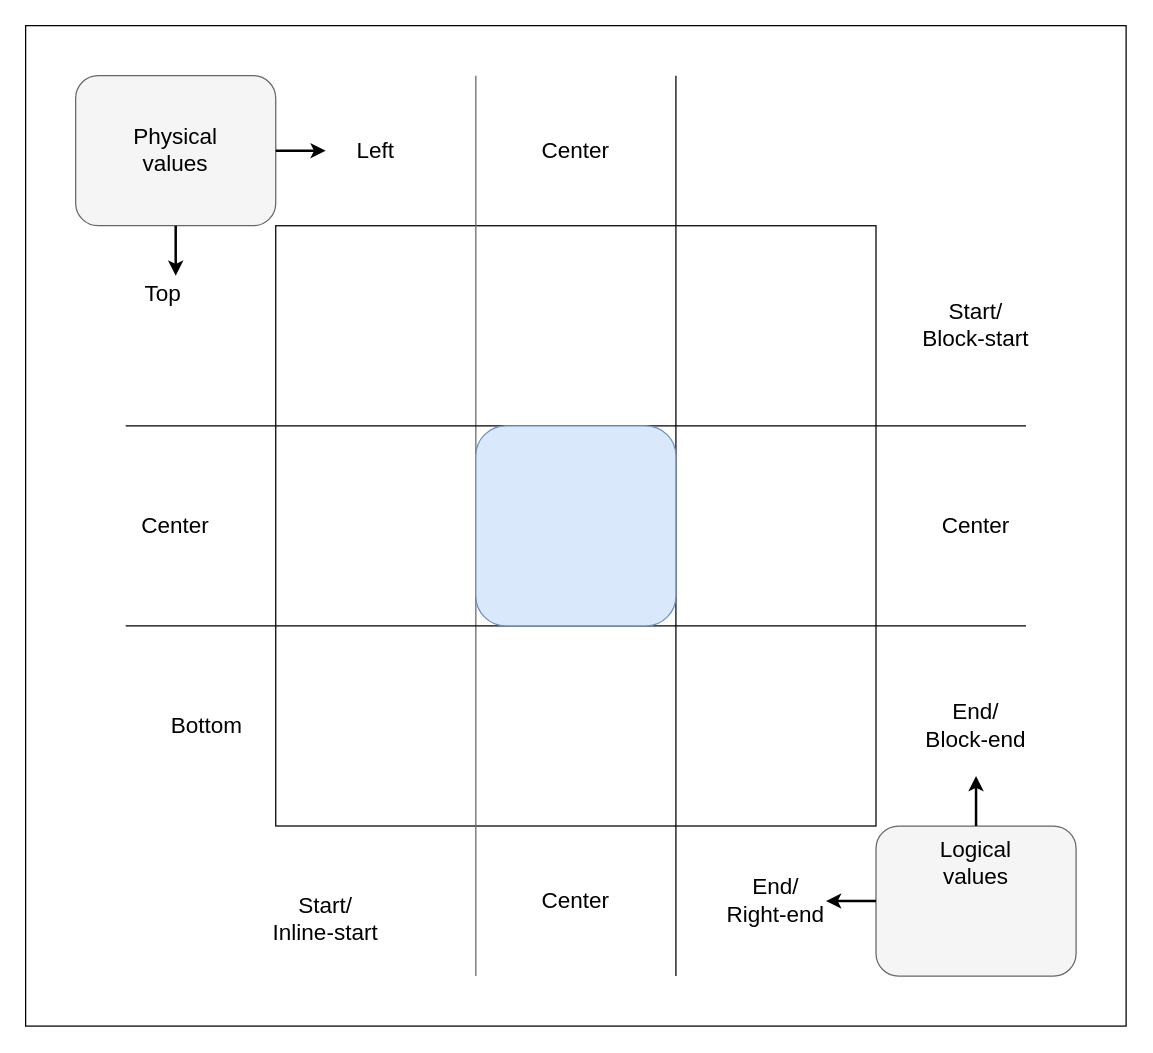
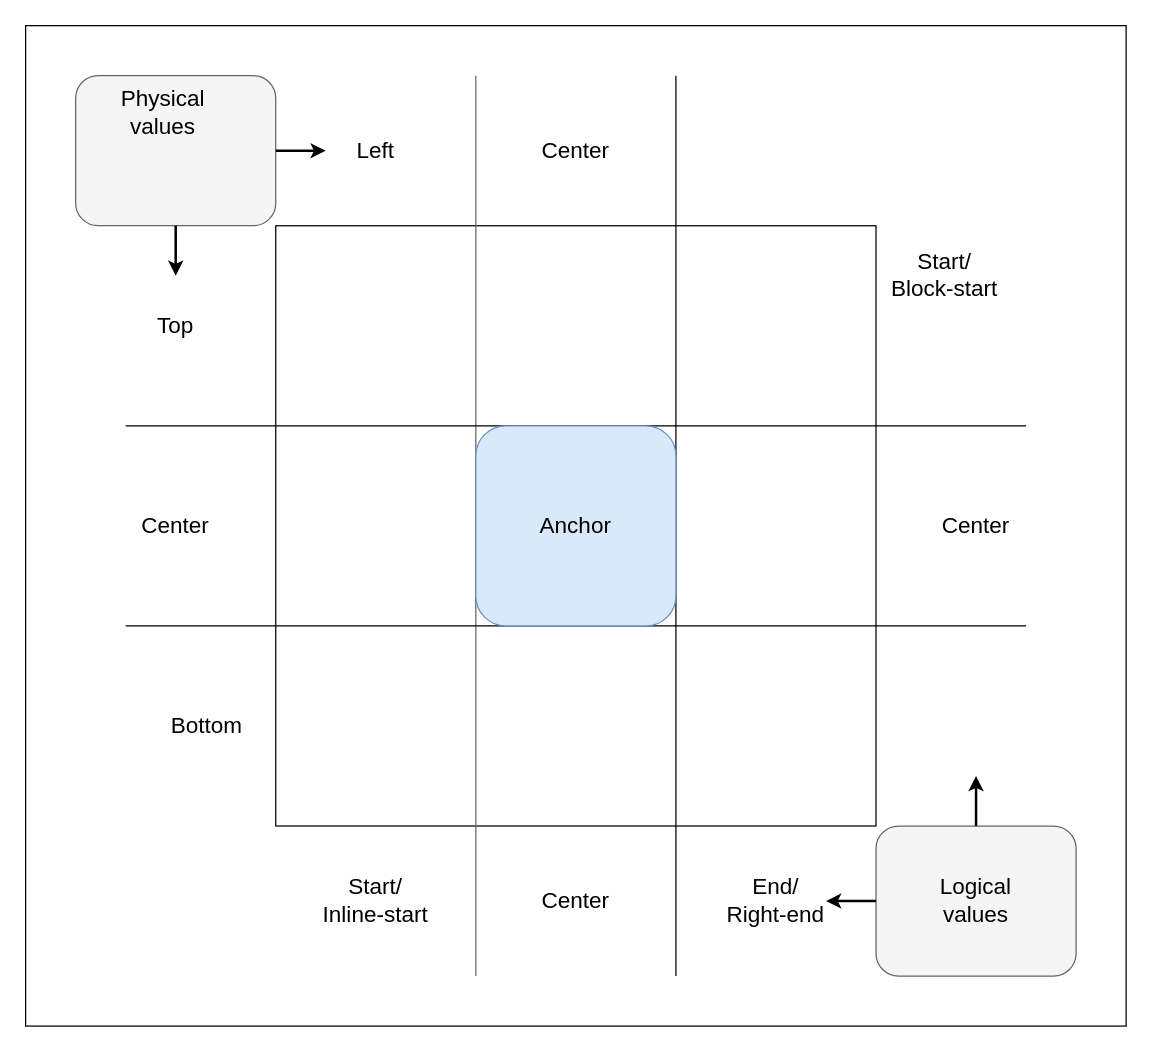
node "Physical values": moved (176, 151) -> (163, 113)
node "Top": moved (163, 294) -> (176, 326)
node "Start/ Block-start": moved (976, 326) -> (944, 276)
node "Anchor": added
node "End/ Block-end": removed
node "Logical values": moved (976, 863) -> (976, 901)
node "Start/ Inline-start": moved (326, 919) -> (376, 901)
